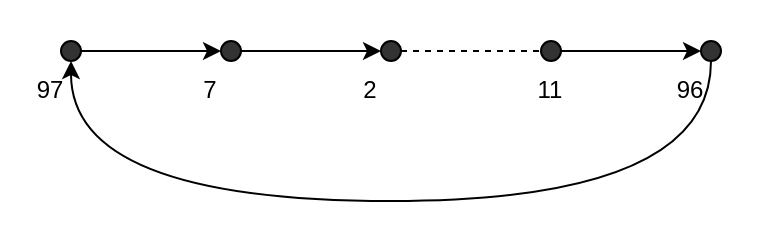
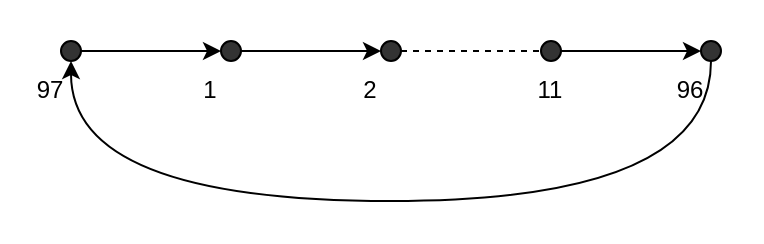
node "7": label "7" -> "1"
